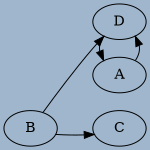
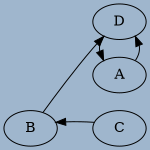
edge "B" -> "C": reversed
